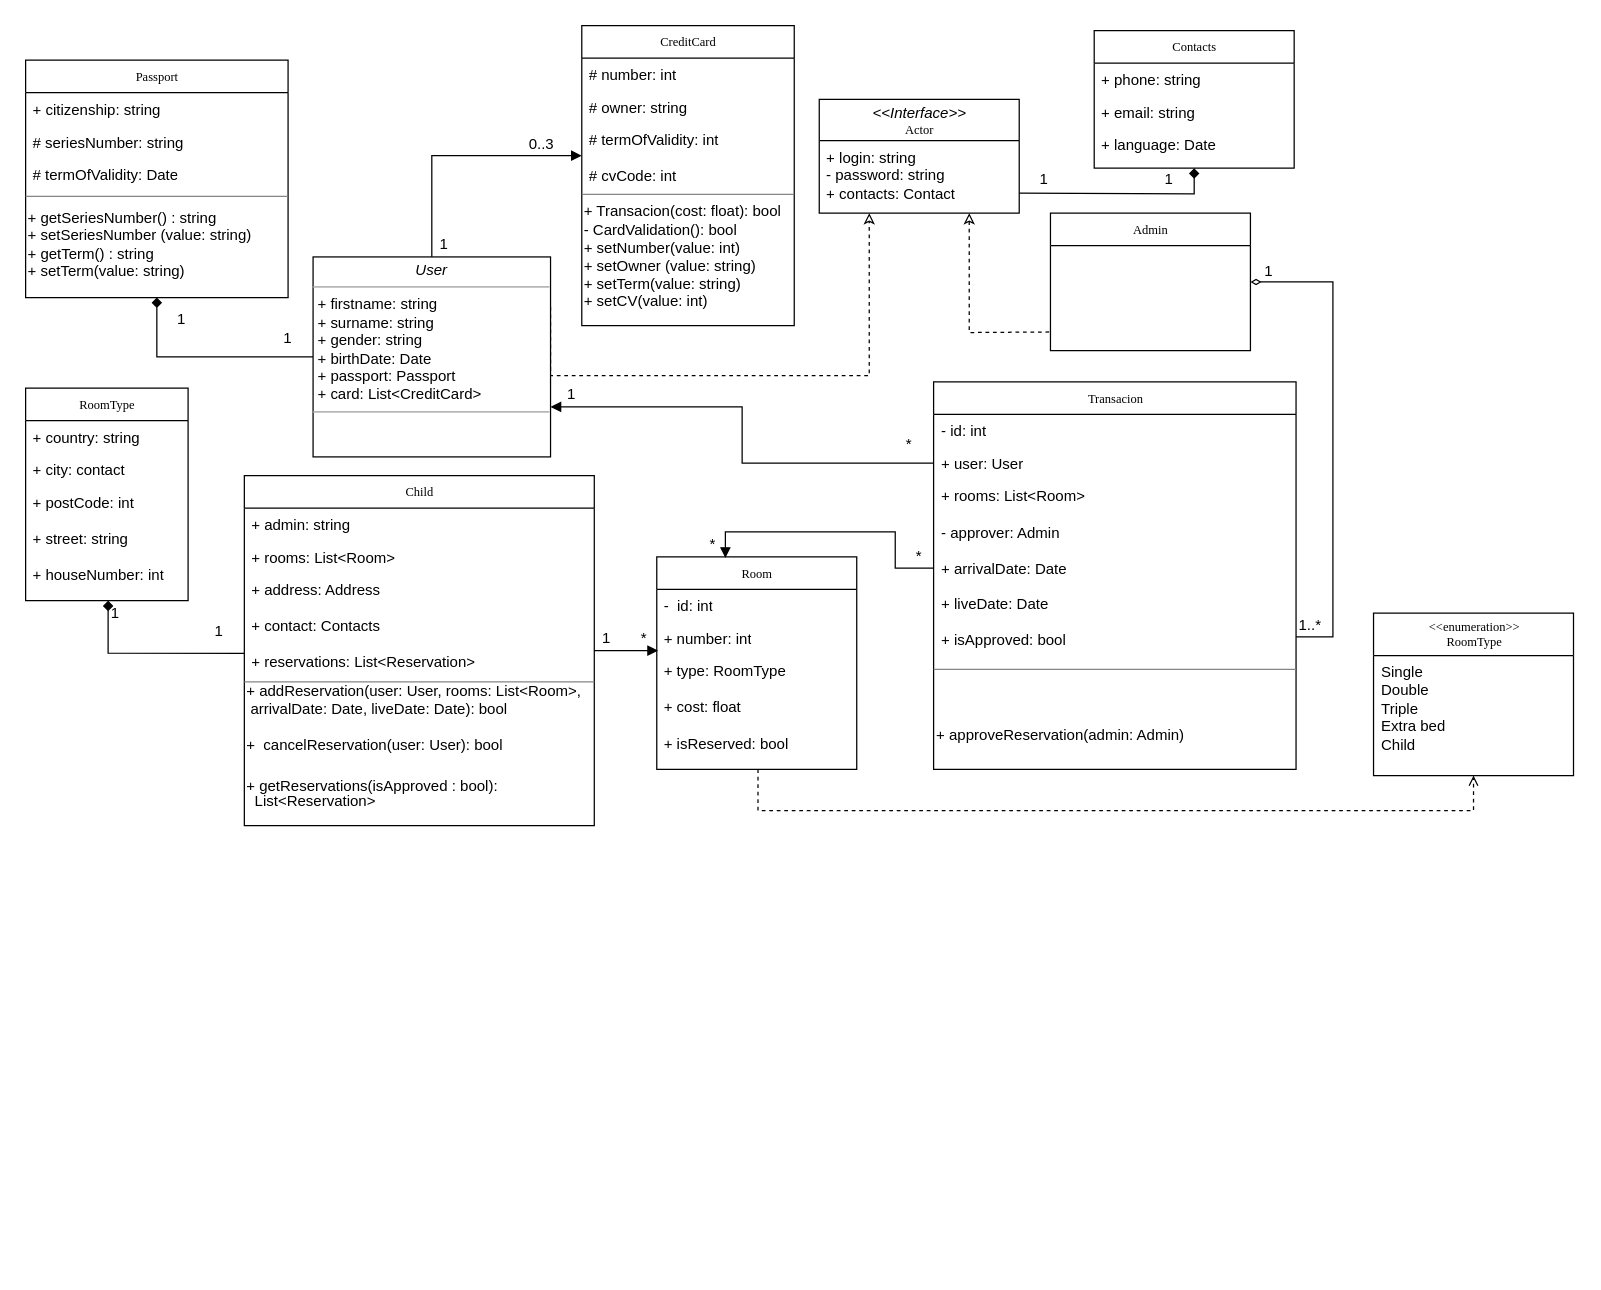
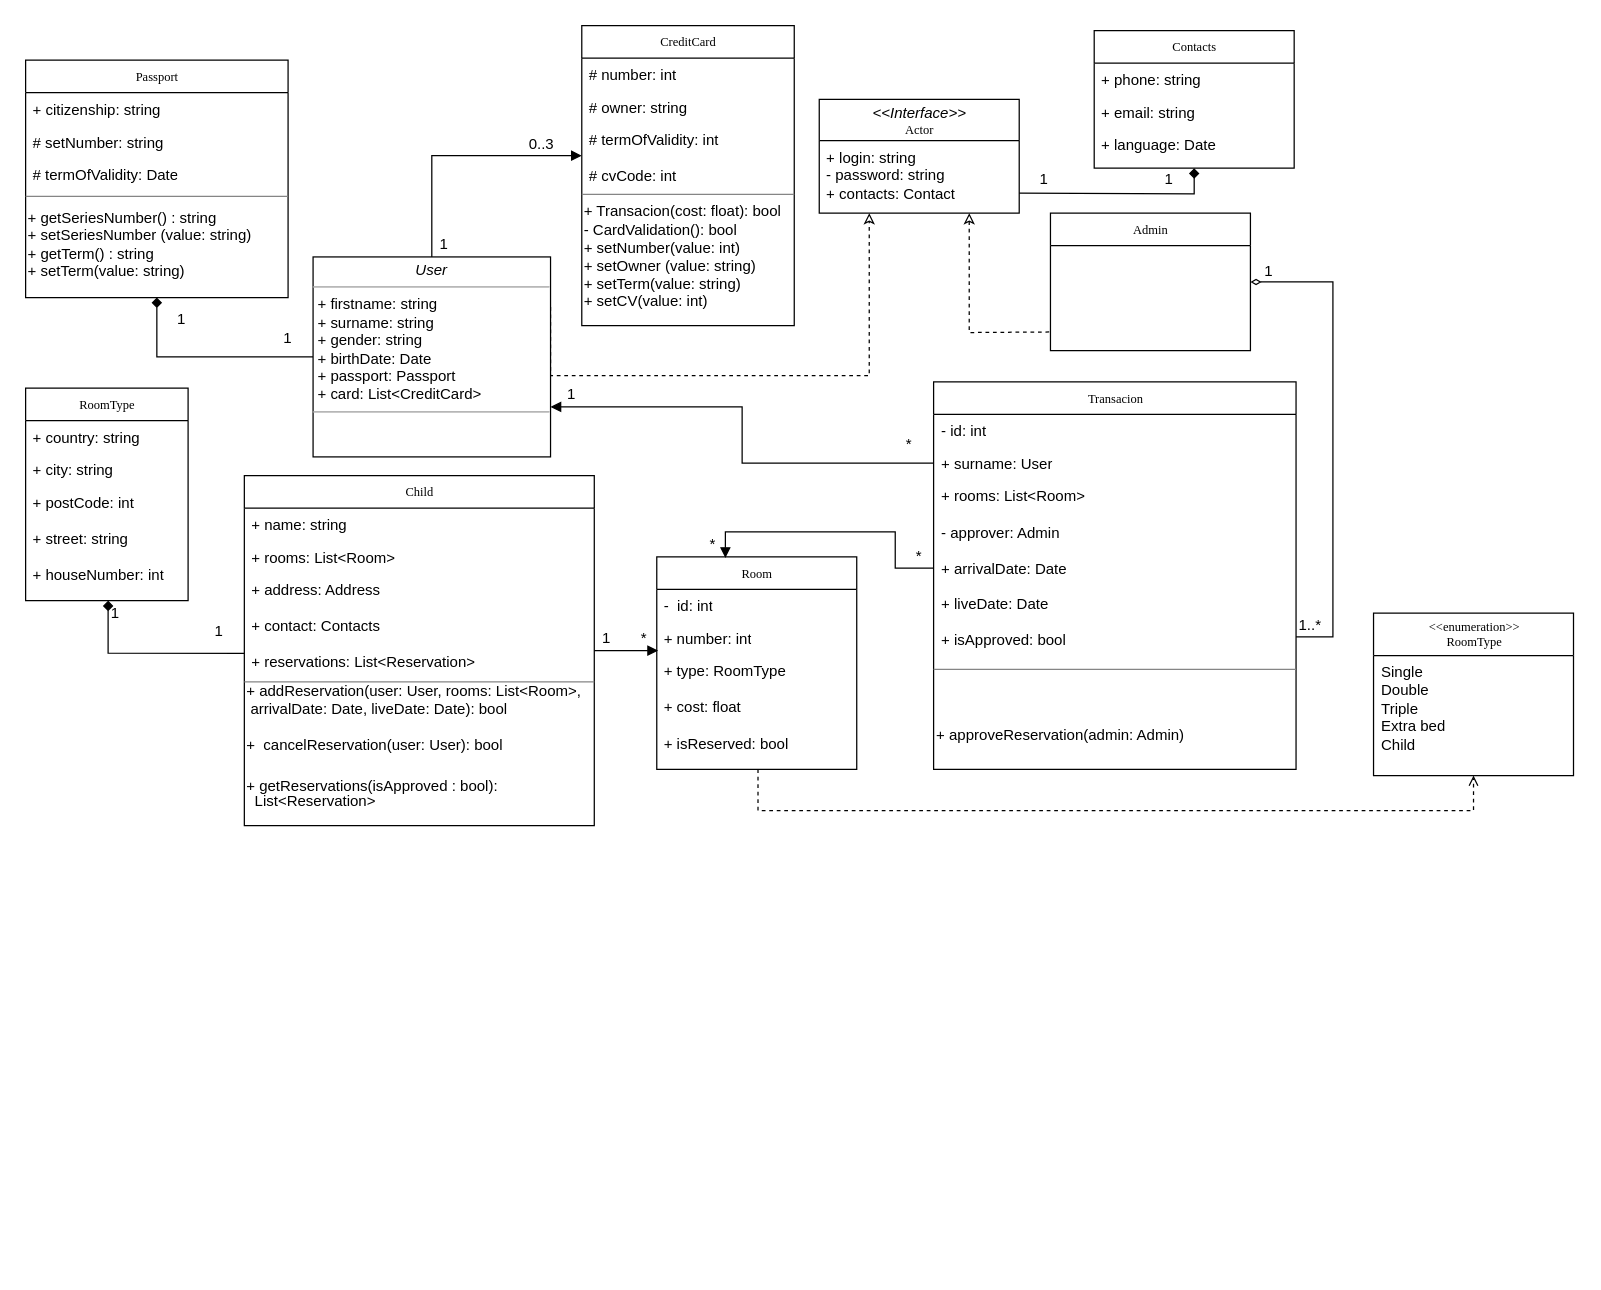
node "# seriesNumber: string": label "# seriesNumber: string" -> "# setNumber: string"
node "+ user: User": label "+ user: User" -> "+ surname: User"
node "+ city: contact": label "+ city: contact" -> "+ city: string"
node "+ admin: string": label "+ admin: string" -> "+ name: string"
